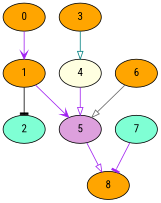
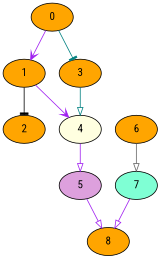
edge "0" -> "3": added
edge "1" -> "5": now "1" -> "4"
edge "6" -> "5": now "6" -> "7"
node "2": fillcolor aquamarine -> orange
edge "7" -> "8": arrowhead tee -> onormal
